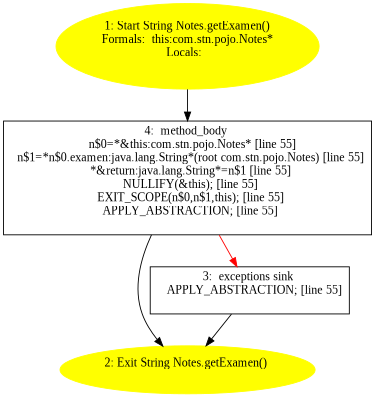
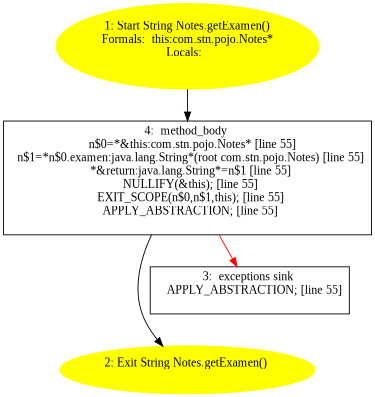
edge "3:  exceptions sink APPLY_ABSTRACTION; [line 55]" -> "2: Exit String Notes.getExamen()": removed
